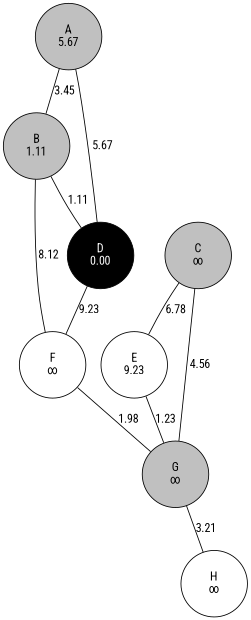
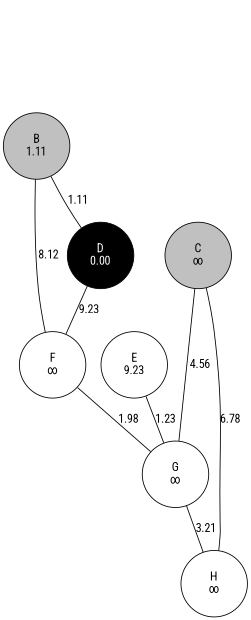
node "A 5.67": removed
edge "C ∞" -- "E 9.23": now "C ∞" -- "H ∞"
node "G ∞": fillcolor gray -> white
